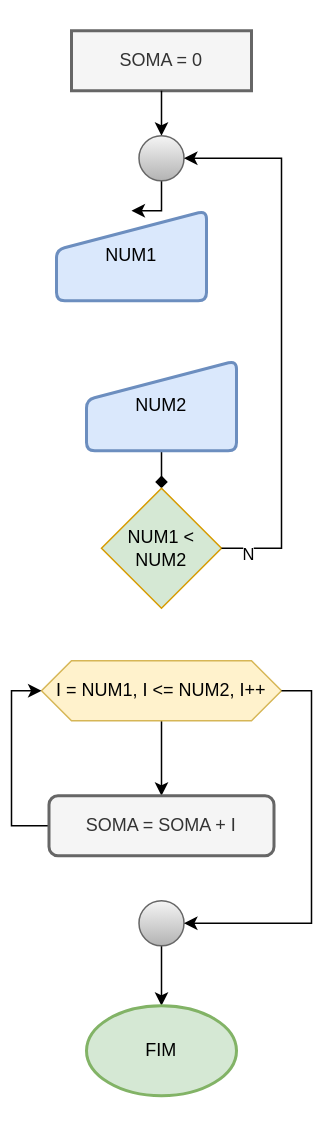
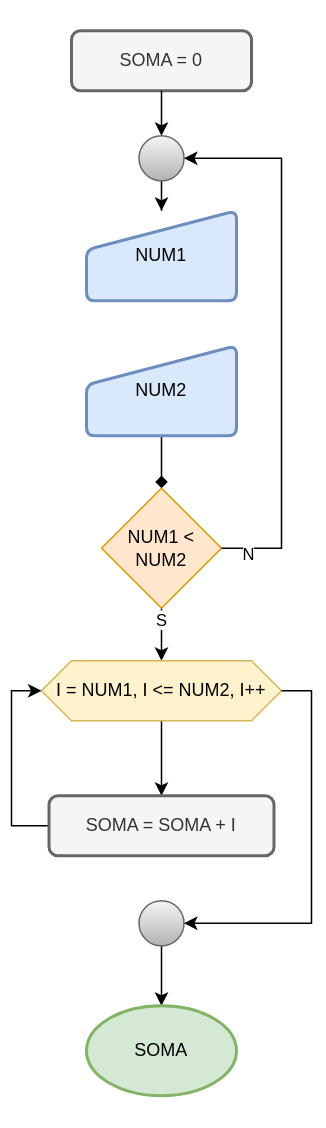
node "SOMA = 0": shape rectangle -> rounded rectangle
node "NUM1": moved (131, 256) -> (161, 256)
node "NUM2": moved (161, 406) -> (161, 391)
node "NUM1 < NUM2": fillcolor #d5e8d4 -> #ffe6cc
edge "NUM1 < NUM2" -> "I = NUM1, I <= NUM2, I++": added, label "S"
node "FIM": label "FIM" -> "SOMA"
